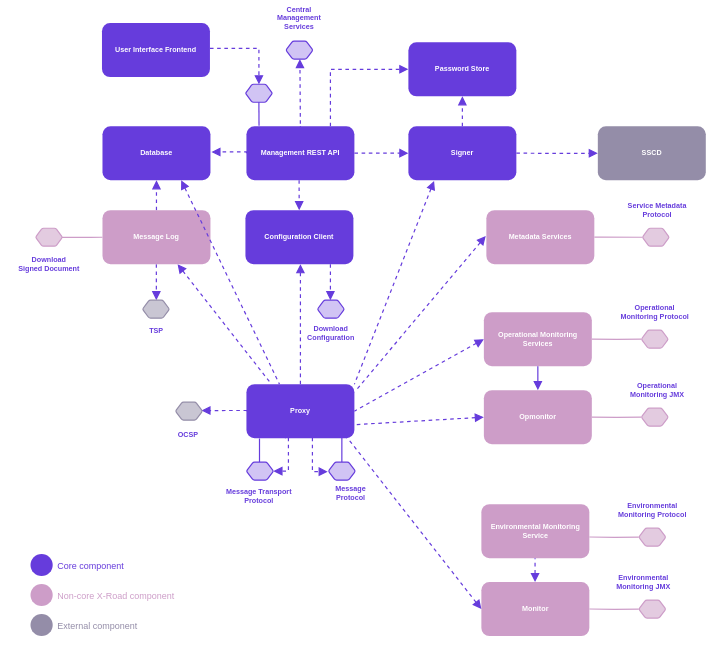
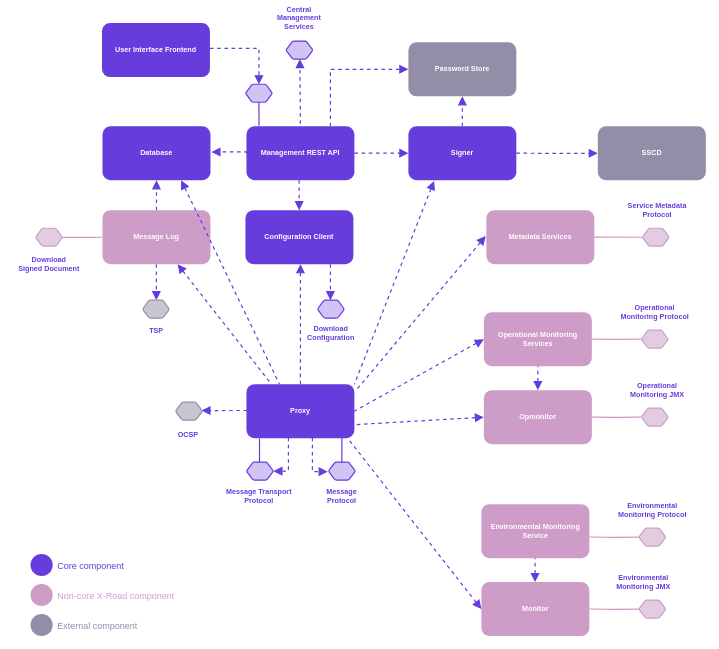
node "Password Store": fillcolor #663cdc -> #948da8
edge "Operational MonitoringServices" -> "Opmonitor": style solid -> dashed
node "Message Protocol": moved (351, 494) -> (342, 497)
